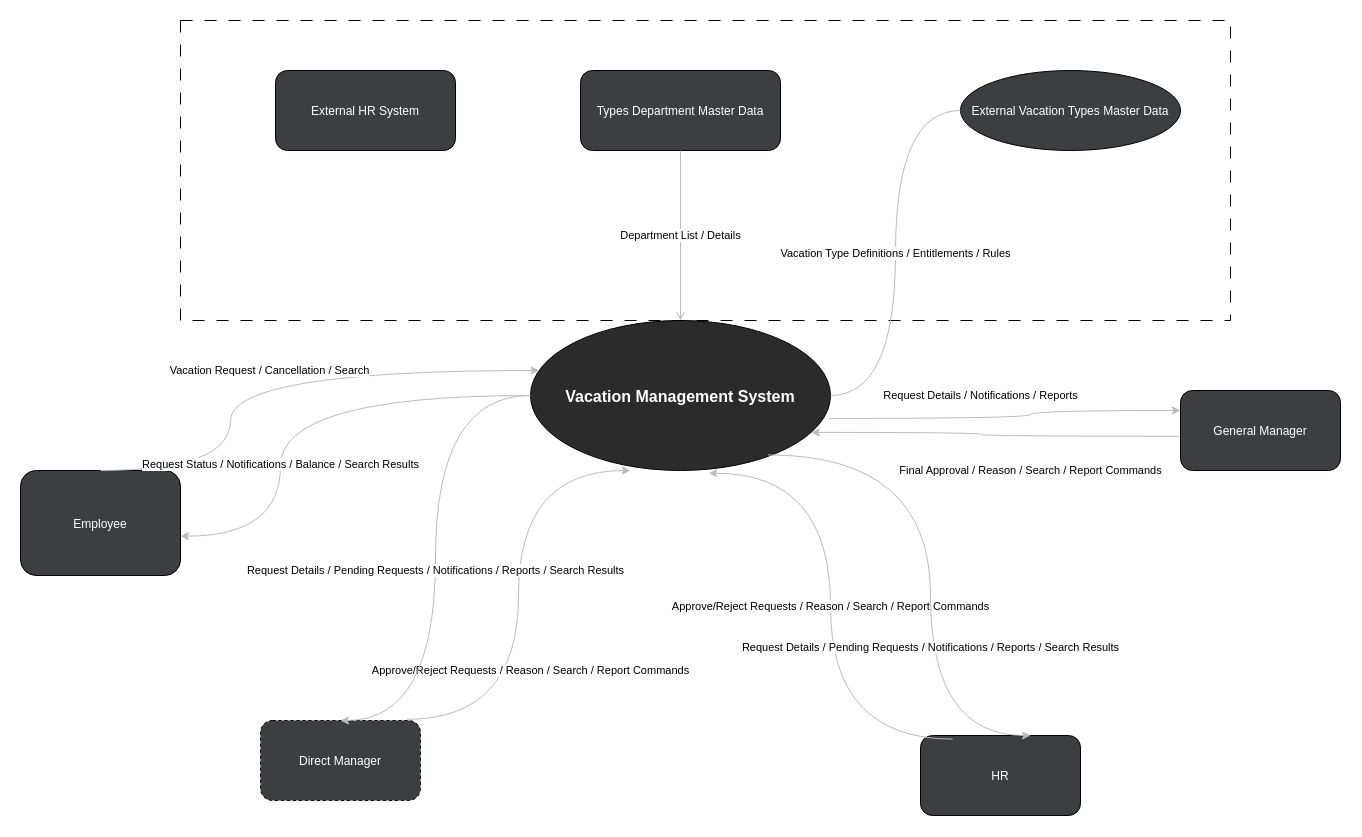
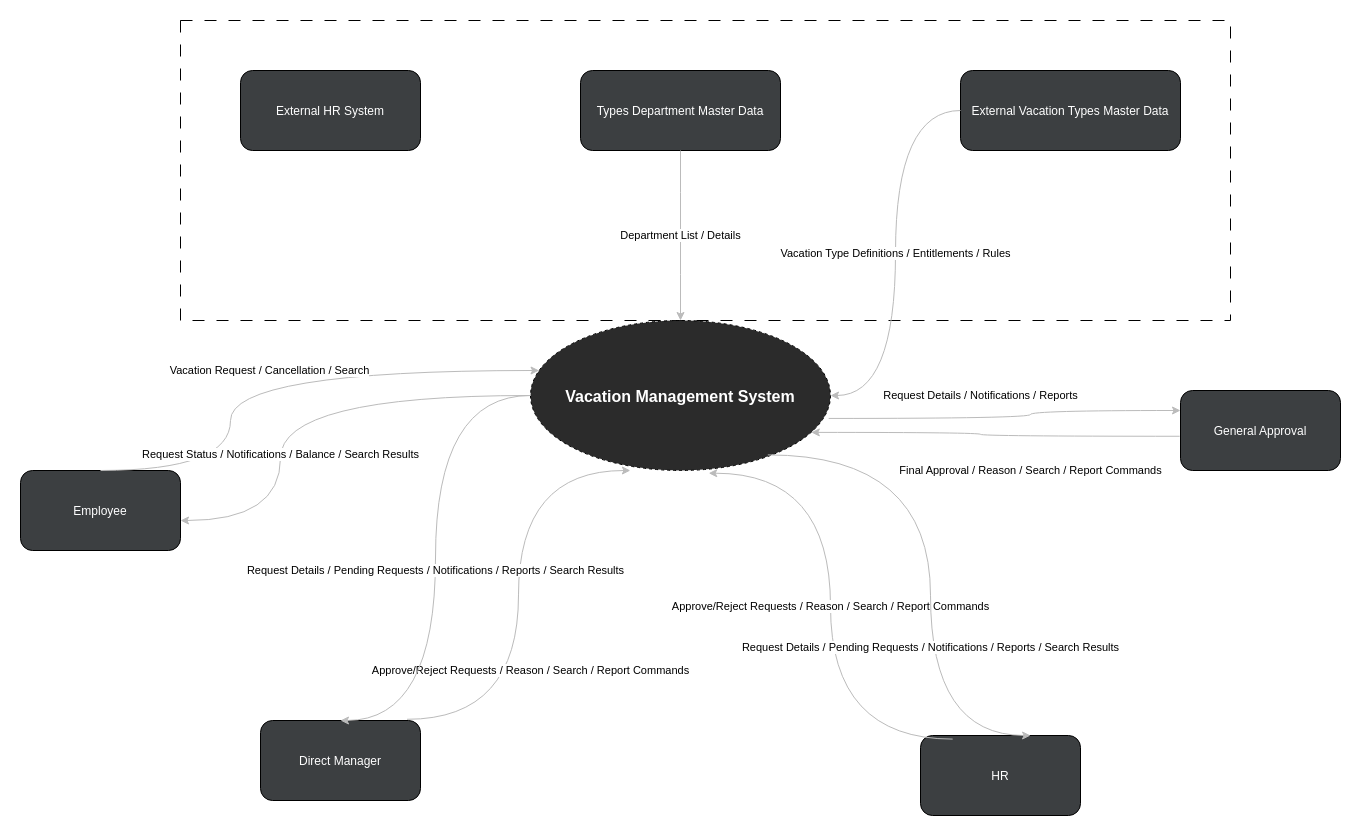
node "External HR System": moved (366, 111) -> (331, 111)
node "External Vacation Types Master Data": shape ellipse -> rounded rectangle
edge "Types Department Master Data" -> "Vacation Management System": arrowhead open -> classic
edge "External Vacation Types Master Data" -- "Vacation Management System": arrowhead none -> classic
node "Vacation Management System": style solid -> dashed
node "General Manager": label "General Manager" -> "General Approval"
node "Employee": size 160x105 -> 160x80
node "Direct Manager": style dashed -> solid
